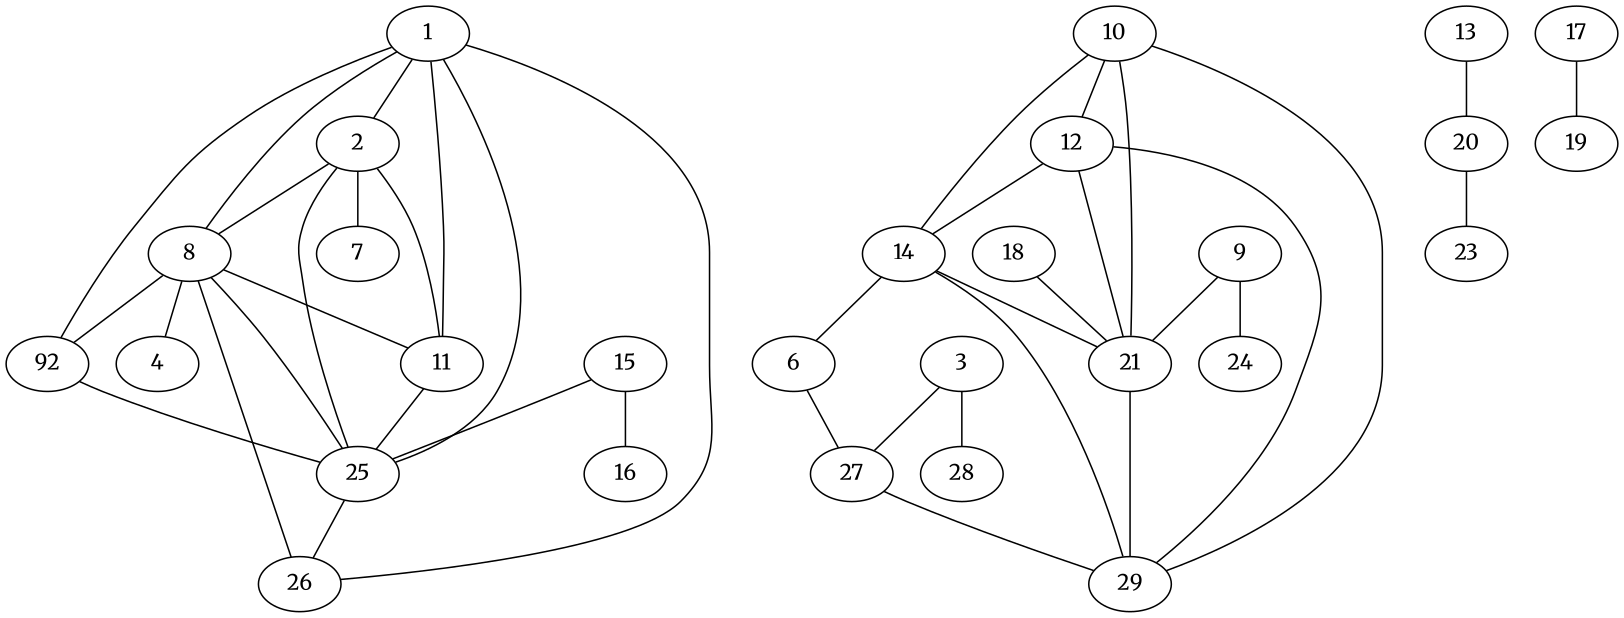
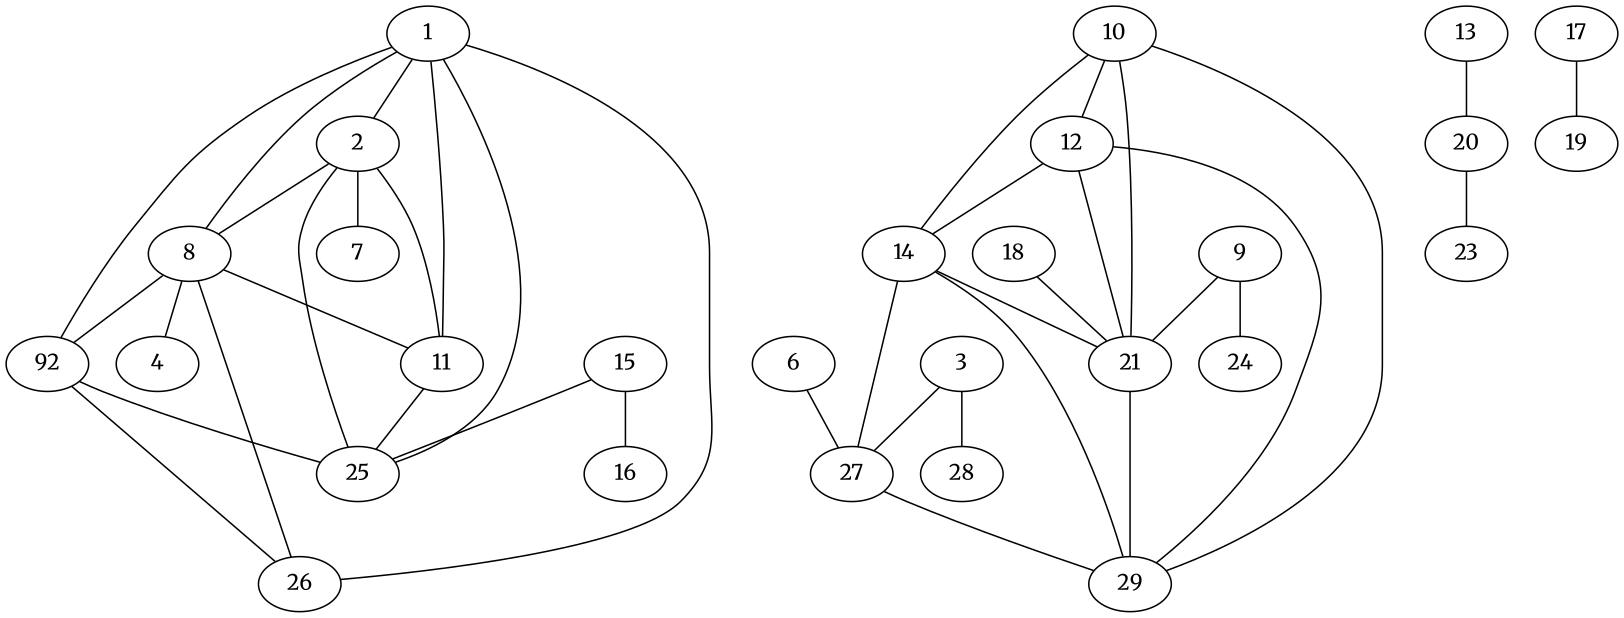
edge "14" -- "6": now "14" -- "27"
edge "8" -- "25": removed
edge "25" -- "26": now "92" -- "26"
